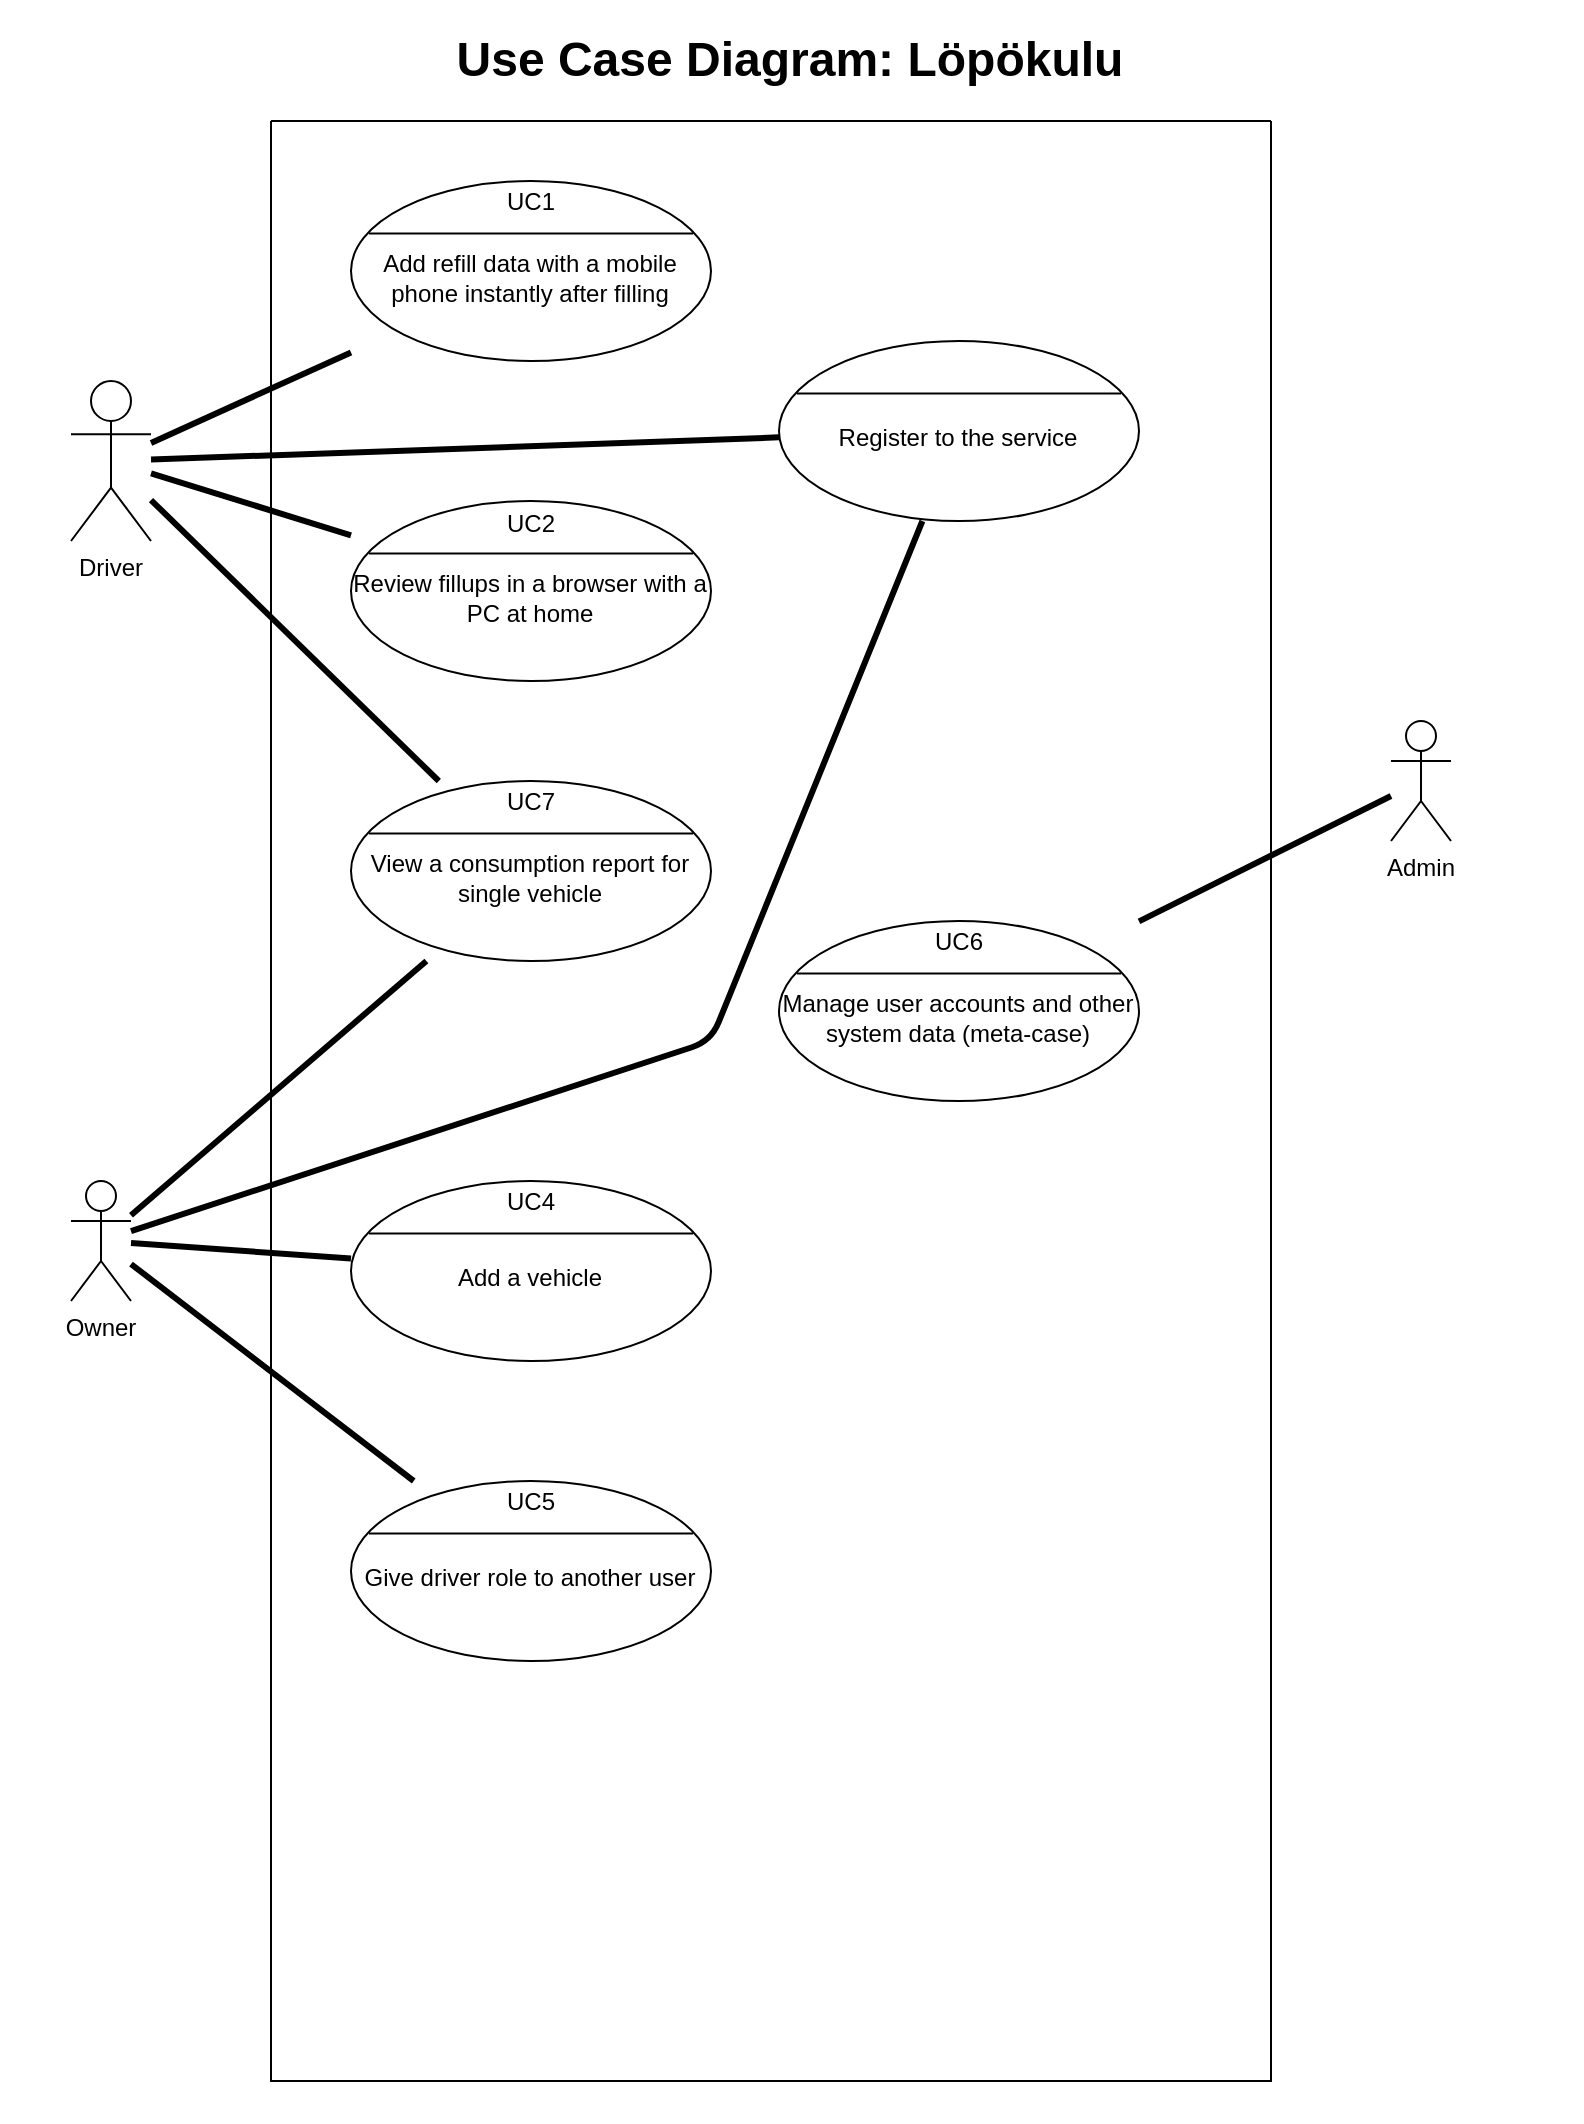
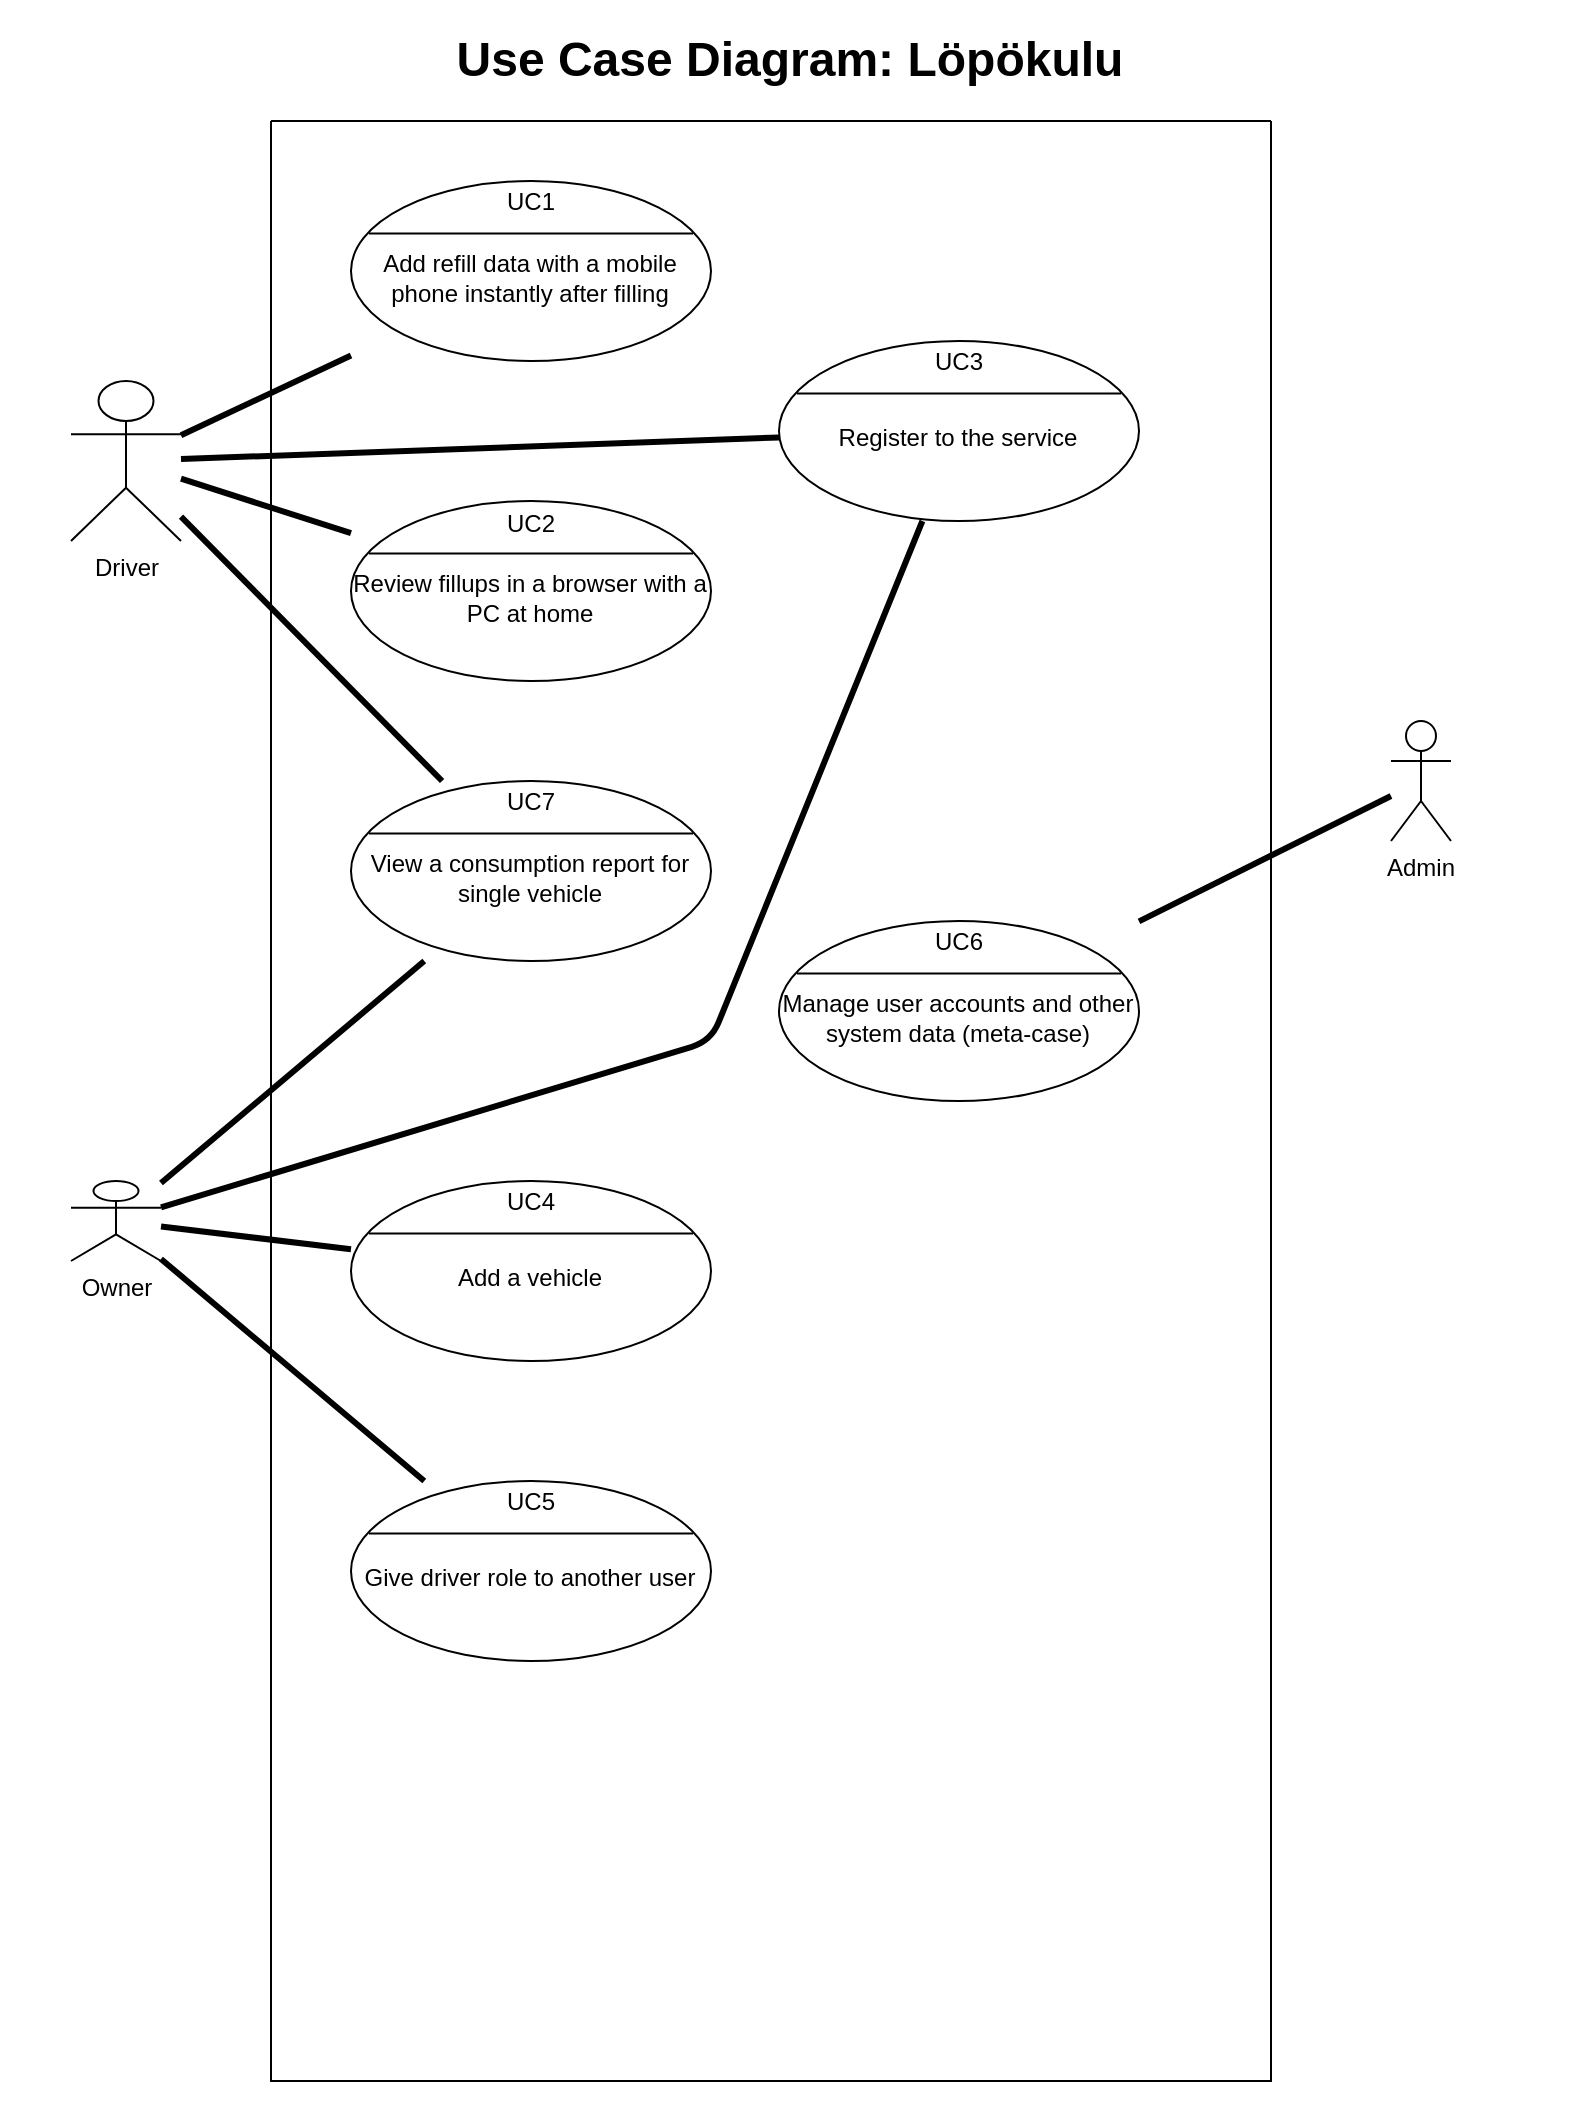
node "UC3": added
node "Driver": size 80x160 -> 110x160
node "Owner": size 60x120 -> 90x80
